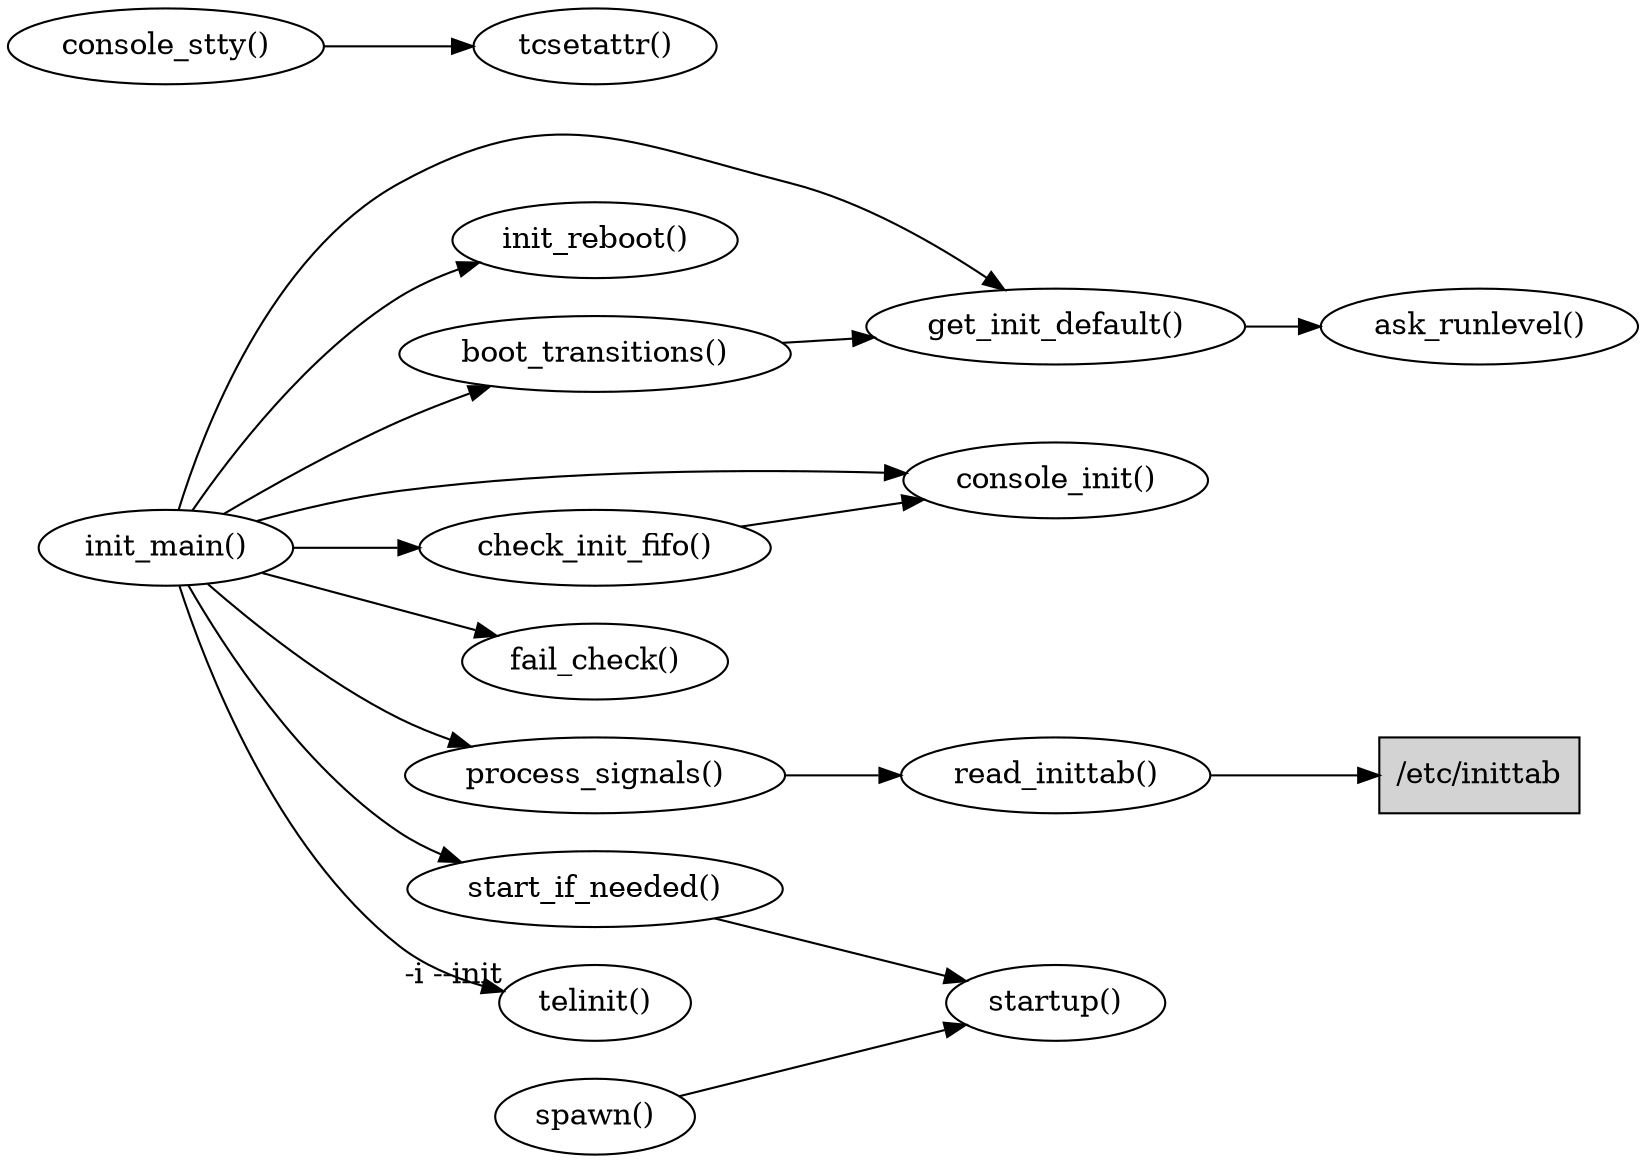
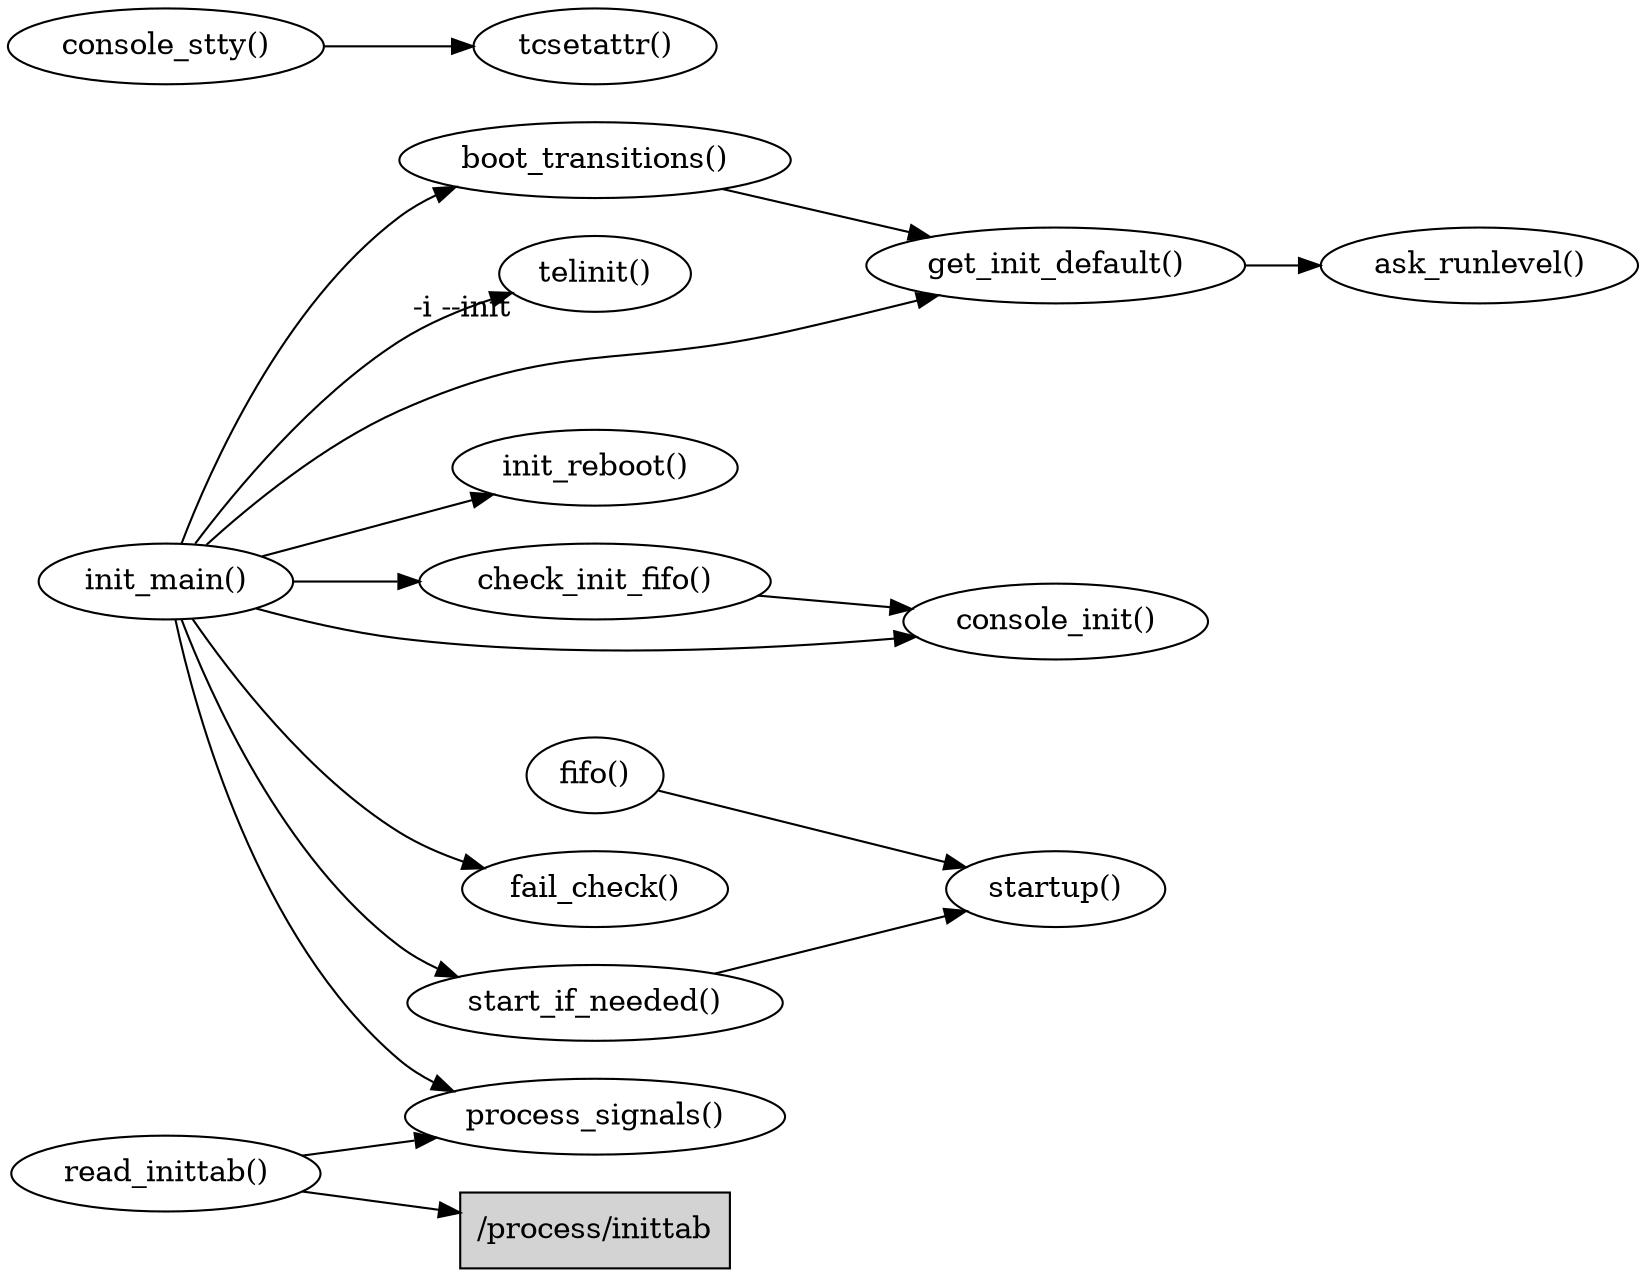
edge "process_signals()" -> "read_inittab()": reversed
node "/etc/inittab": label "/etc/inittab" -> "/process/inittab"
node "spawn()": label "spawn()" -> "fifo()"
